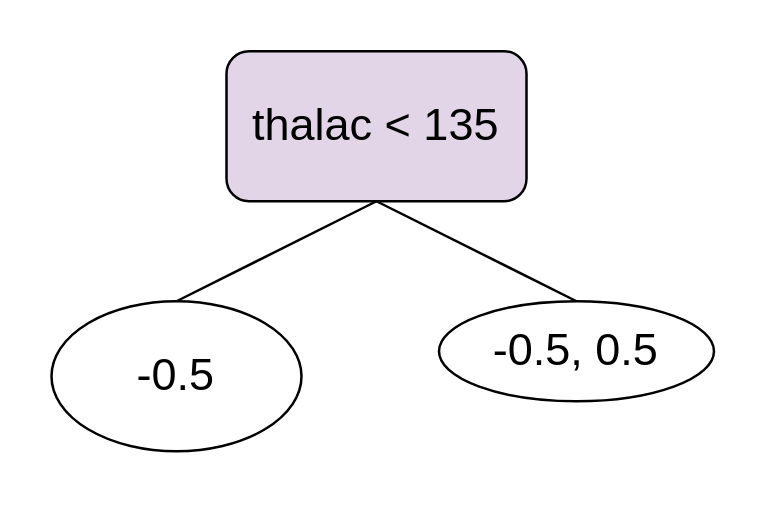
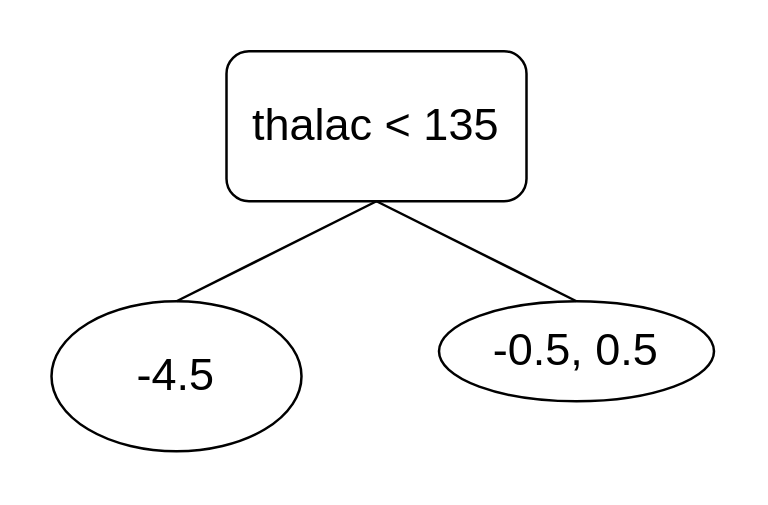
node "thalac < 135": fillcolor #e1d5e7 -> #ffffff
node "-0.5": label "-0.5" -> "-4.5"
